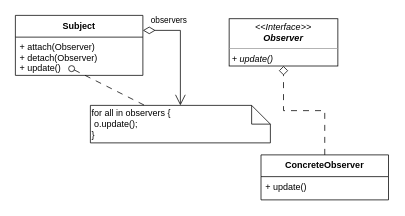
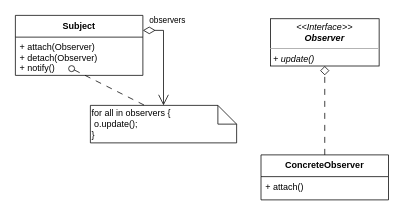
node "<<Interface>> Observer + update()": moved (284, 42) -> (325, 42)
node "+ attach(Observer) + detach(Observer) + update()": label "+ attach(Observer) + detach(Observer) + update()" -> "+ attach(Observer) + detach(Observer) + notify()"
node "for all in observers { o.update(); }": size 180x38 -> 146x38
node "+ update()": label "+ update()" -> "+ attach()"
